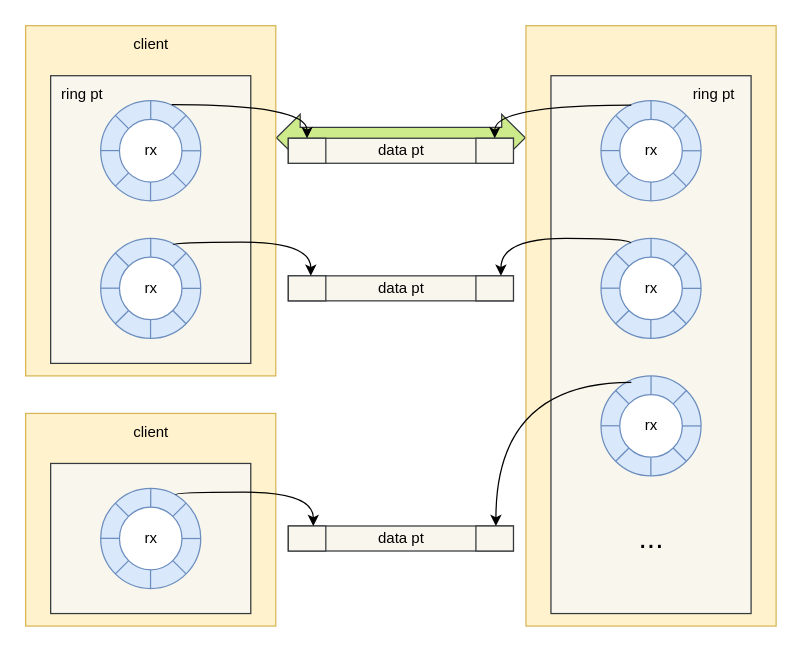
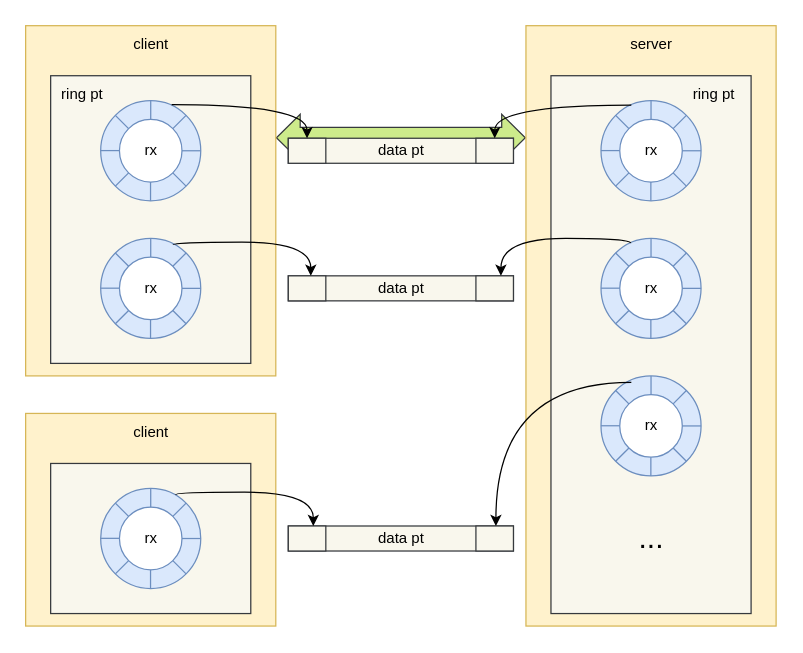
node "server": added
